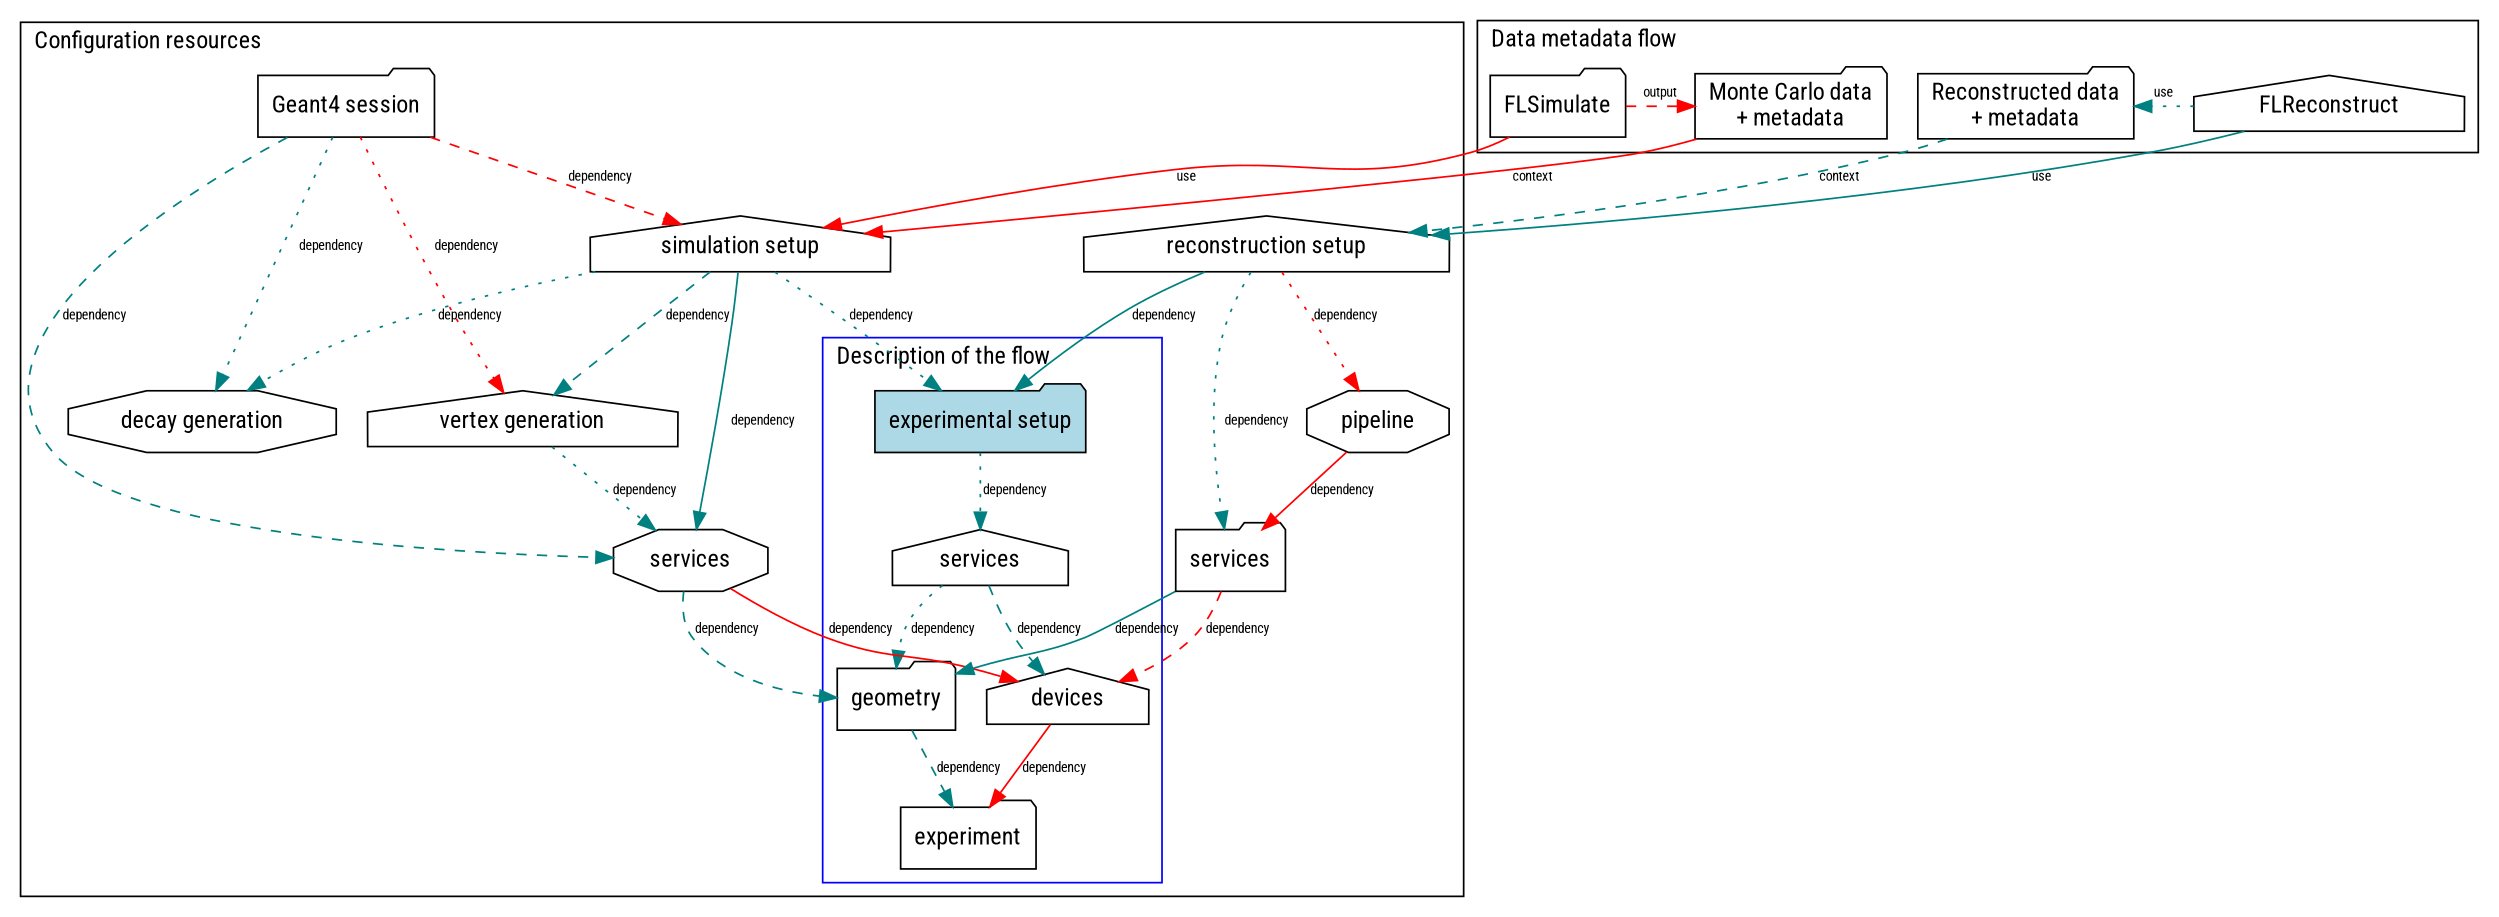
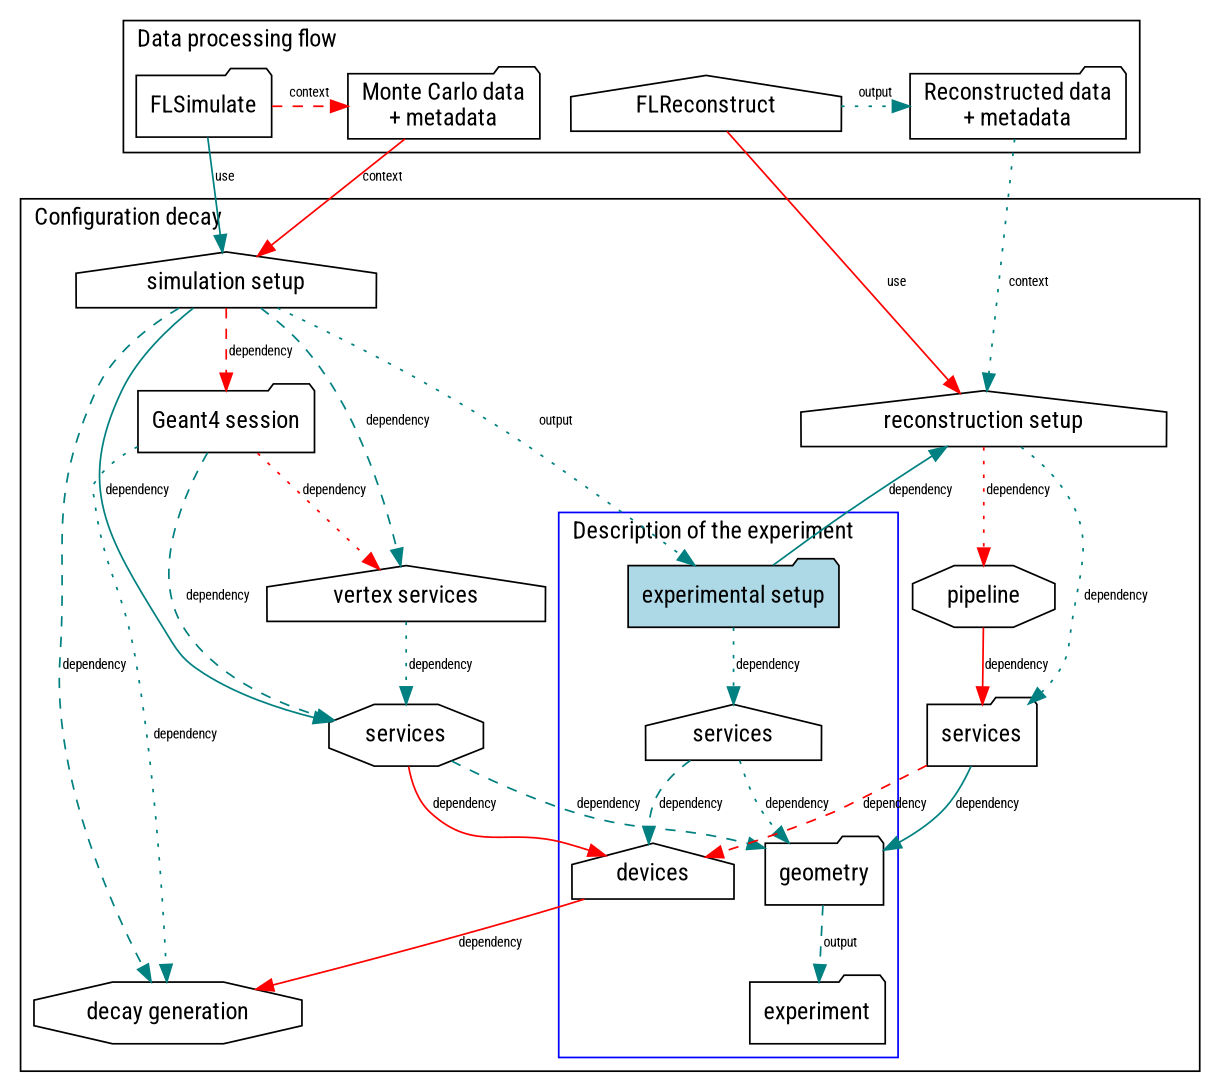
cluster "Data metadata flow": label "Data metadata flow" -> "Data processing flow"
cluster "Configuration resources": label "Configuration resources" -> "Configuration decay"
edge "FLSimulate" -> "Monte Carlo data + metadata": label " output " -> " context "
edge "FLReconstruct" -> "Reconstructed data + metadata": label " use " -> " output "
edge "FLSimulate" -> "simulation setup": color red -> teal
edge "Geant4 session" -> "simulation setup": reversed
edge "Reconstructed data + metadata" -> "reconstruction setup": style dashed -> dotted
edge "FLReconstruct" -> "reconstruction setup": color teal -> red
edge "simulation setup" -> "decay generation": style dotted -> dashed
edge "simulation setup" -> "experimental setup": label " dependency " -> " output "
edge "reconstruction setup" -> "experimental setup": reversed
cluster "Description of the flow": label "Description of the flow" -> "Description of the experiment"
node "vertex generation": label "vertex generation" -> "vertex services"
edge "devices" -> "experiment": now "devices" -> "decay generation"
edge "geometry" -> "experiment": label " dependency " -> " output "
